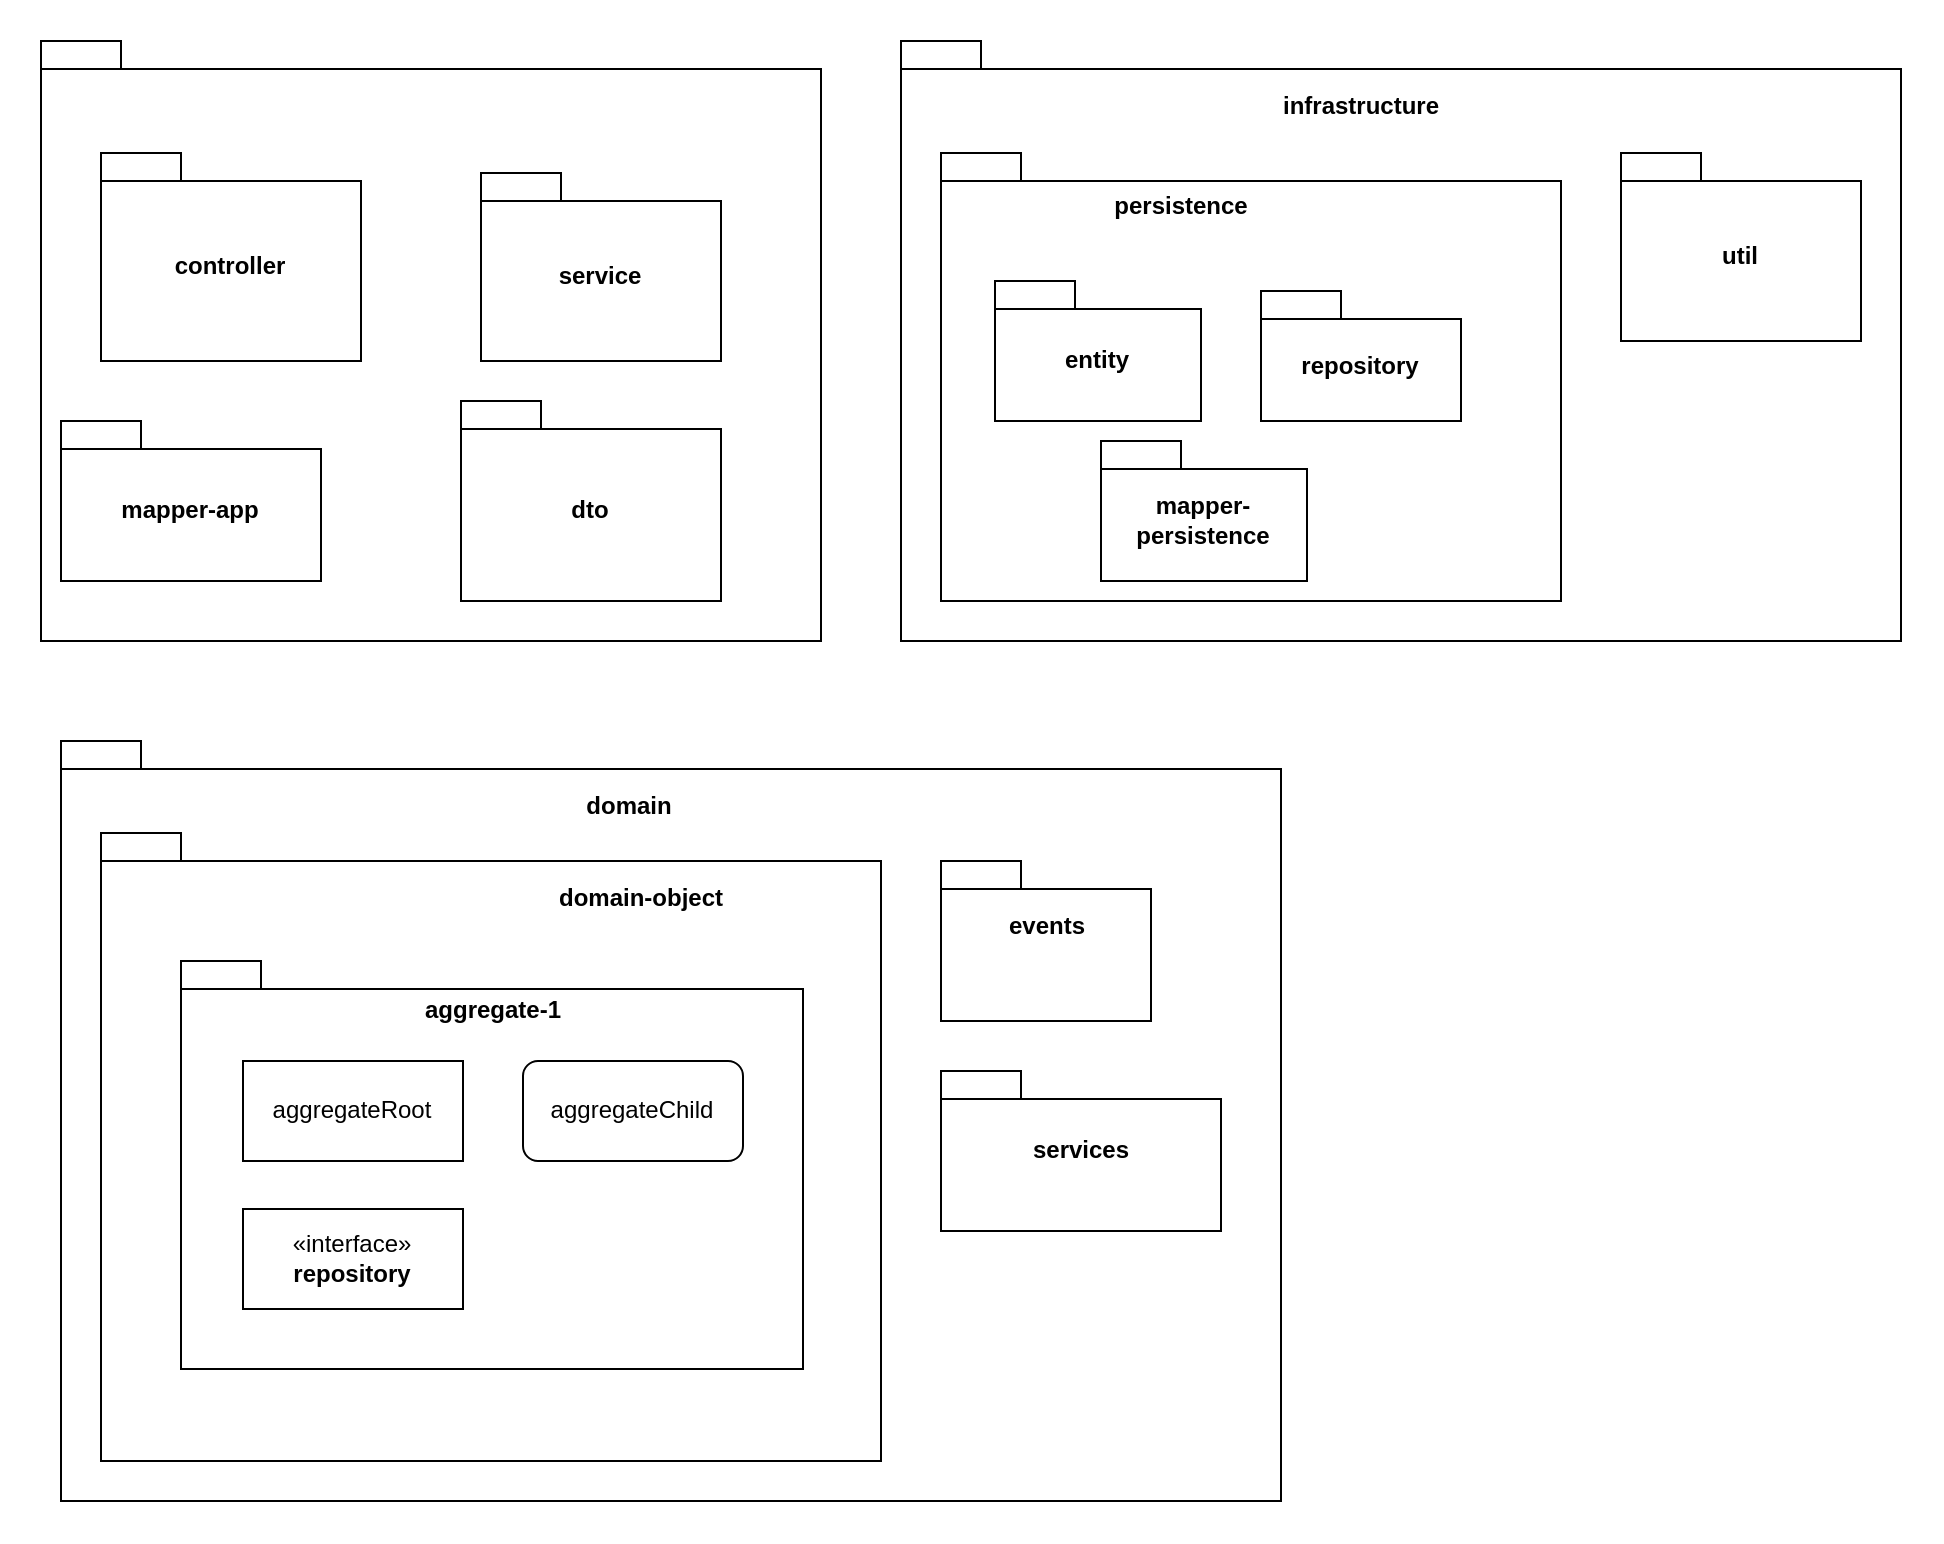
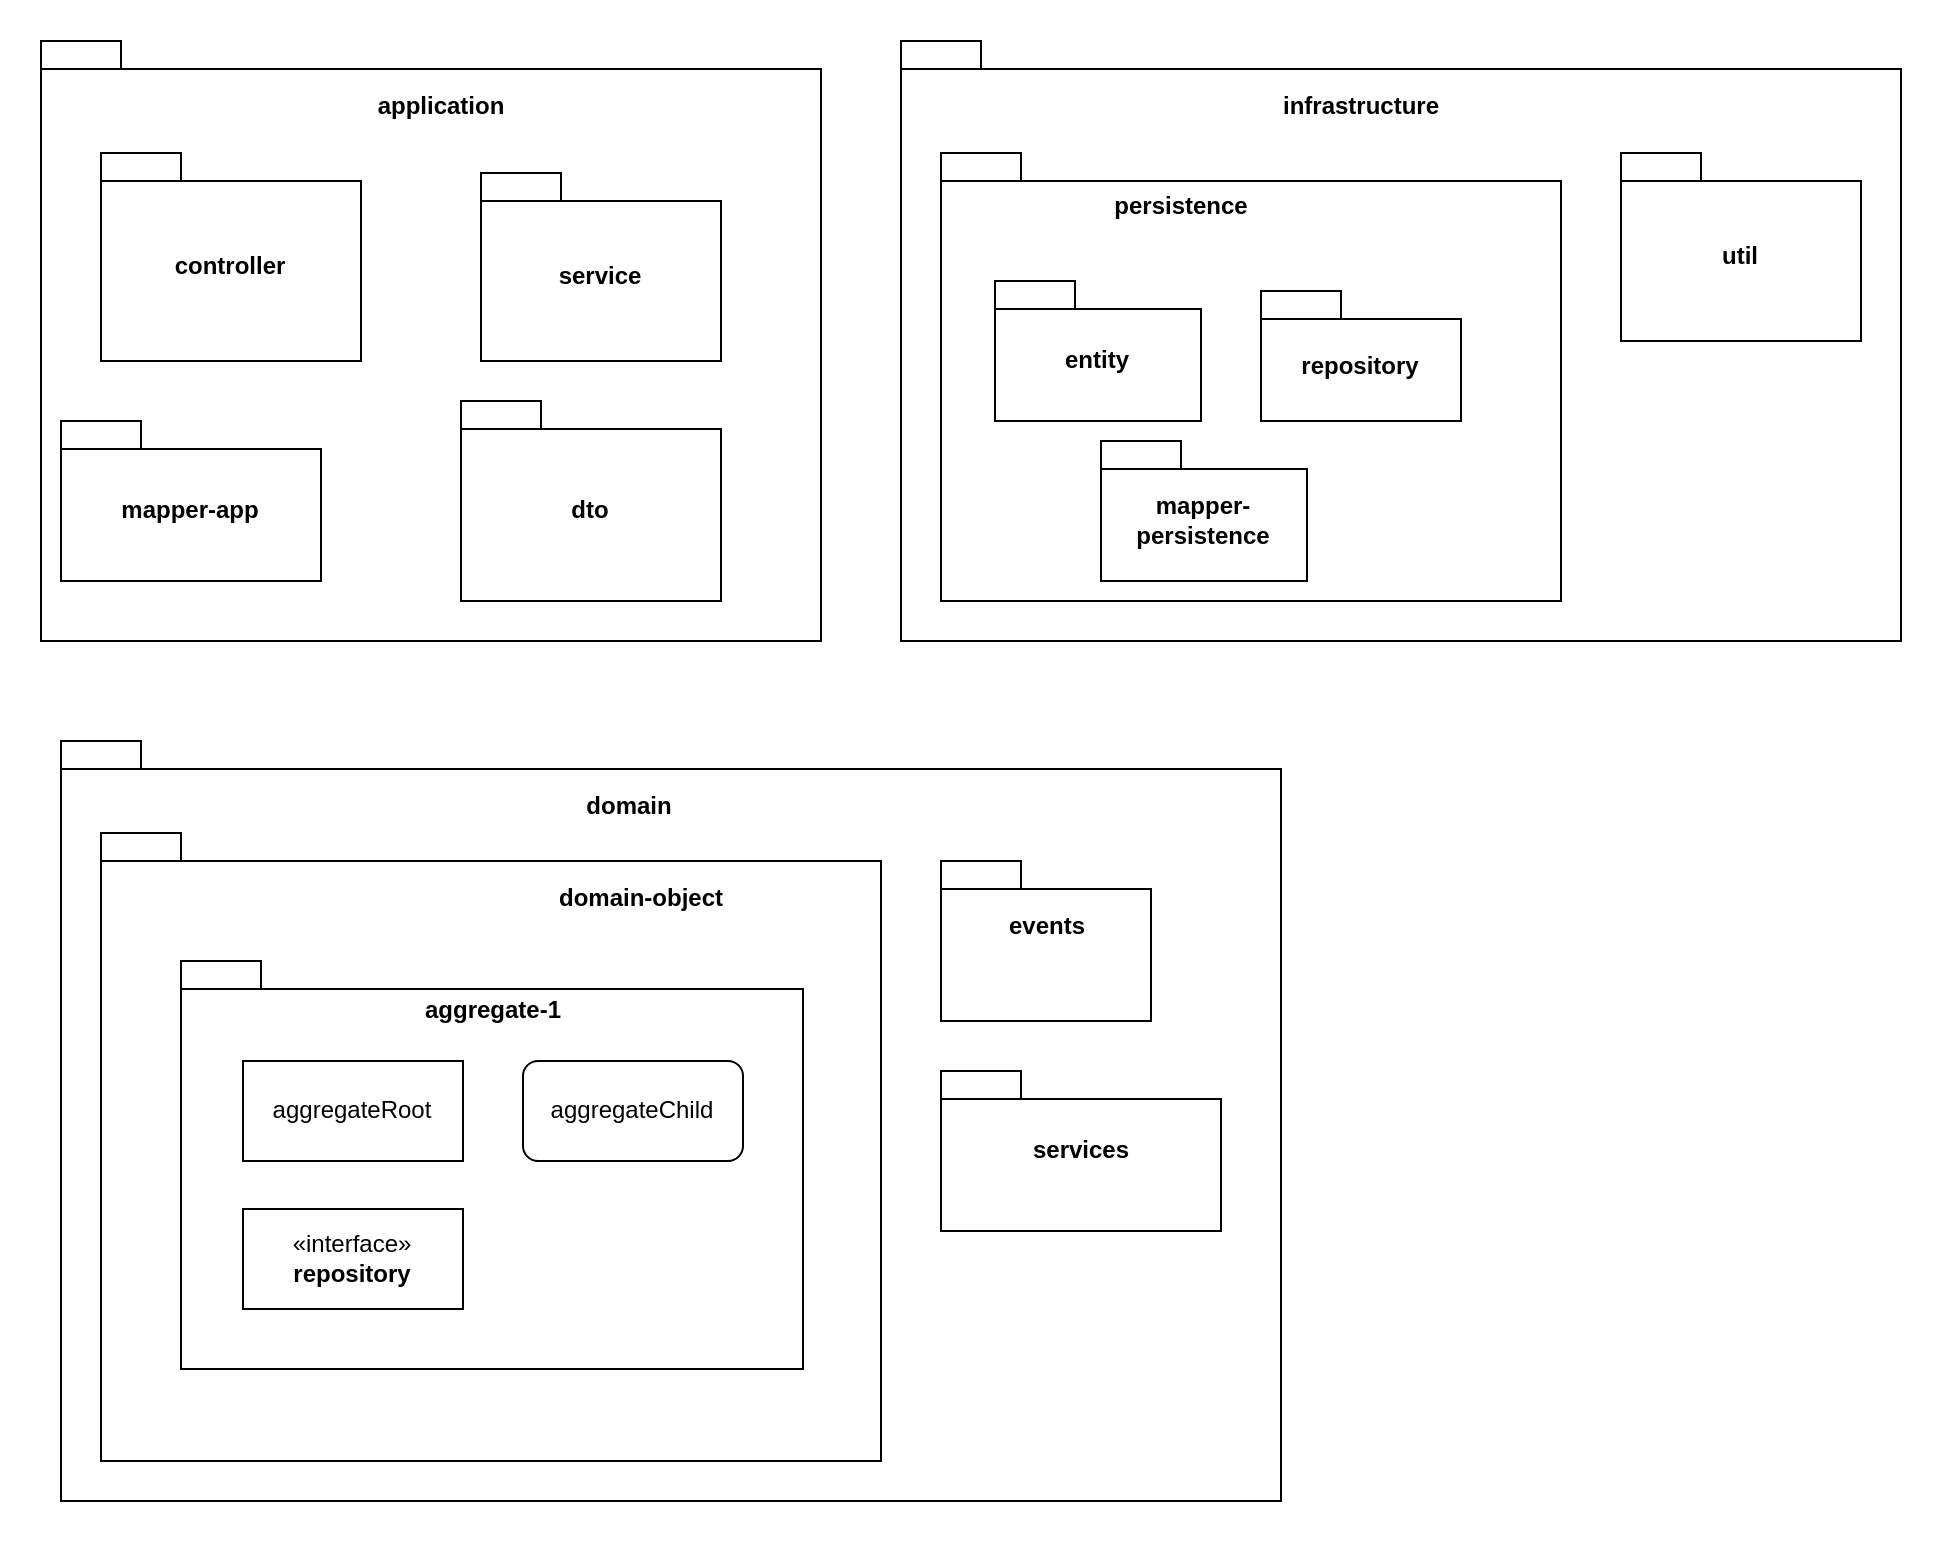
node "application": added
